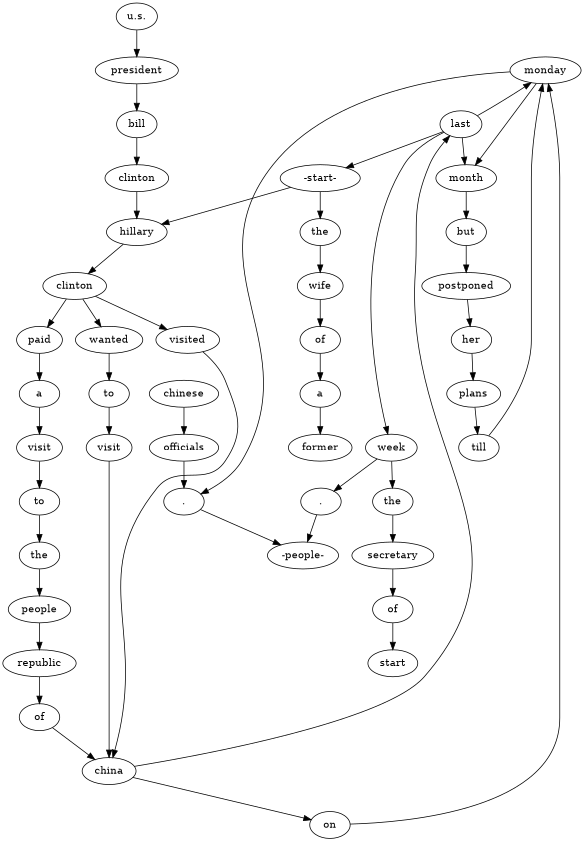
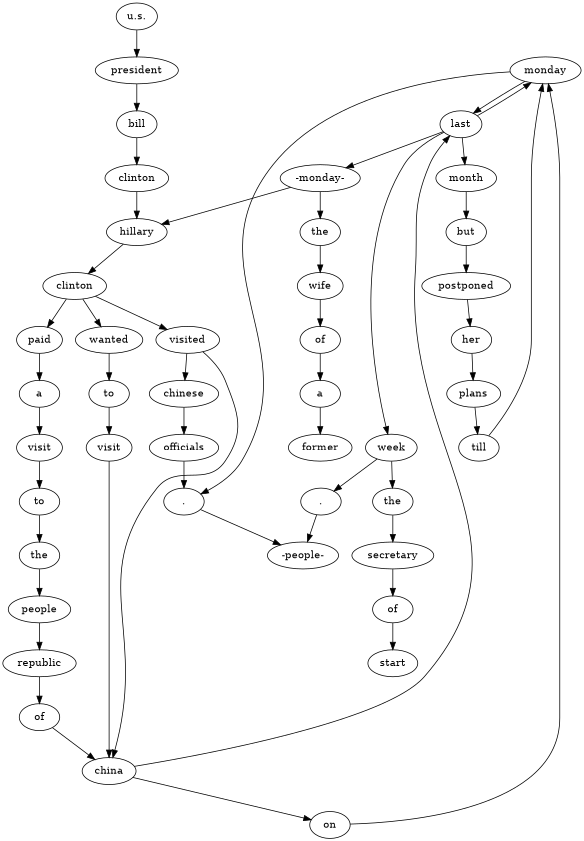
edge "monday" -> "month": now "monday" -> "last"
node "-start-": label "-start-" -> "-monday-"
edge "visited" -> "chinese": added
